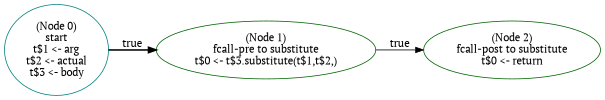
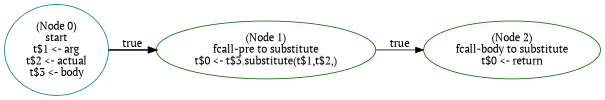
node "(Node 2) fcall-post to substitute t$0 <- return": label "(Node 2) fcall-post to substitute t$0 <- return" -> "(Node 2) fcall-body to substitute t$0 <- return"
